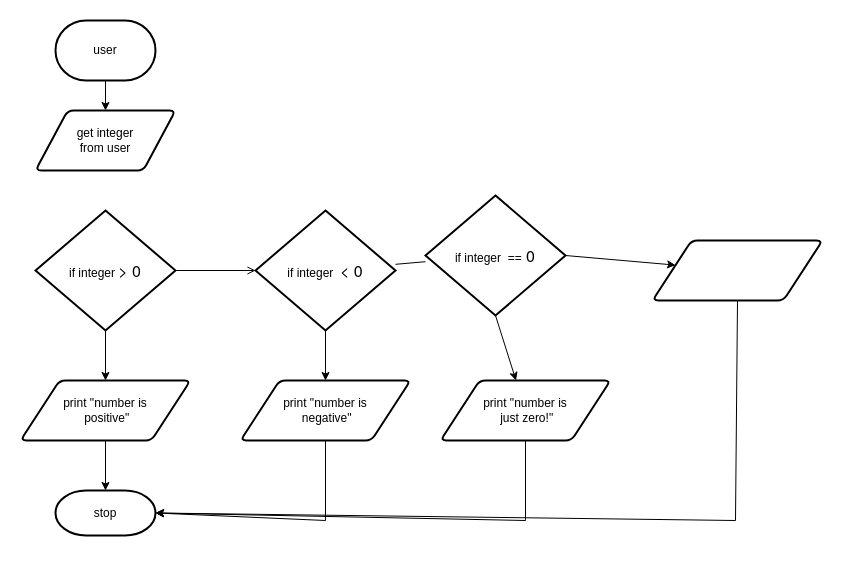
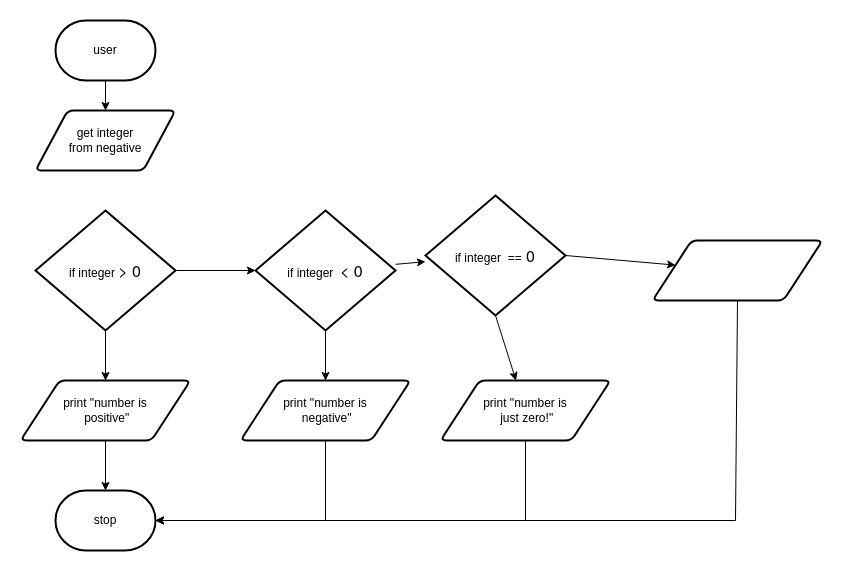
node "get integer from user": label "get integer from user" -> "get integer from negative"
edge "if integer == 0" -- "if integer < 0": arrowhead none -> classic
edge "if integer > 0" -> "if integer < 0": arrowhead open -> classic
node "stop": size 100x45 -> 100x60
